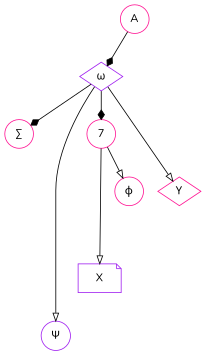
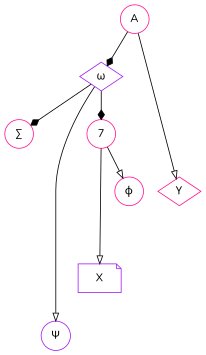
edge "ω" -> "Υ": now "A" -> "Υ"
